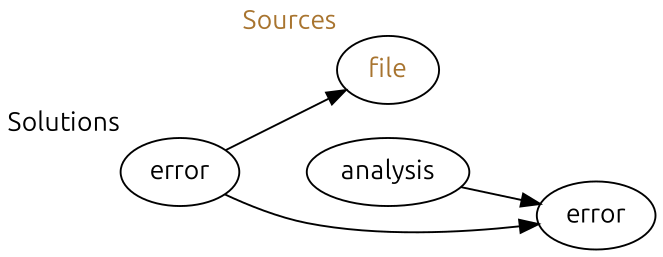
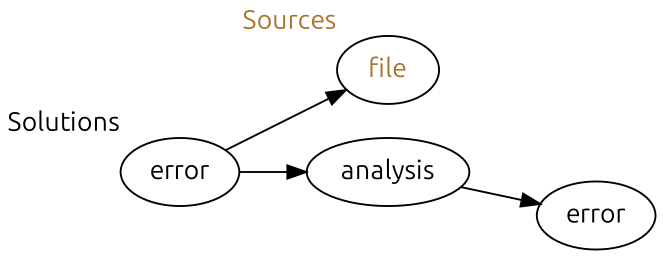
edge "error Solutions" -> "error": now "error Solutions" -> "analysis"
